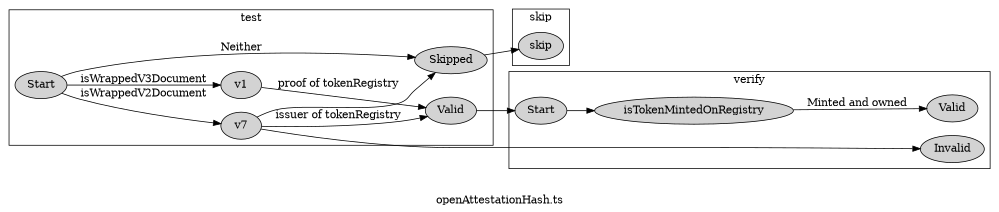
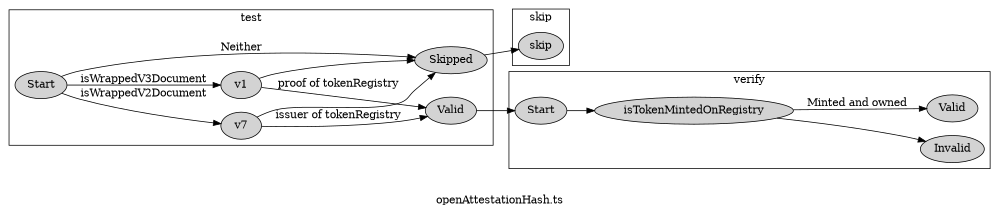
edge "v1" -> "Skipped": added
edge "v7" -> "Invalid": now "isTokenMintedOnRegistry" -> "Invalid"
